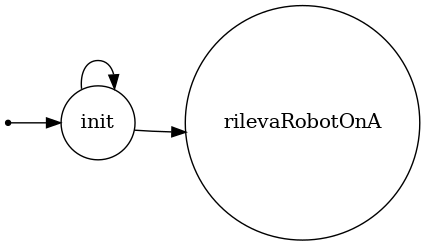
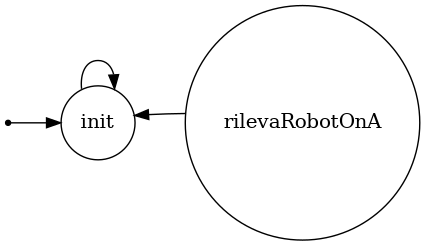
edge "init" -> "rilevaRobotOnA": reversed
